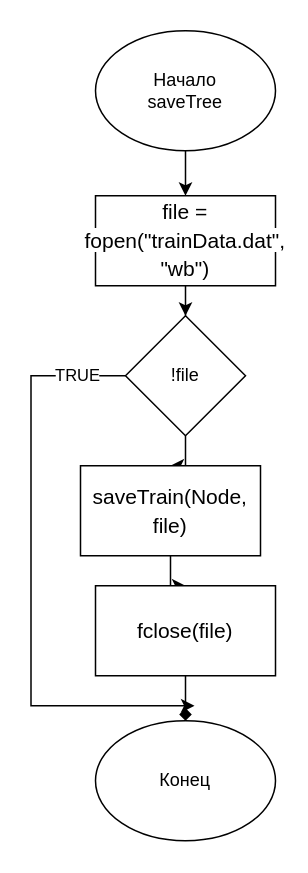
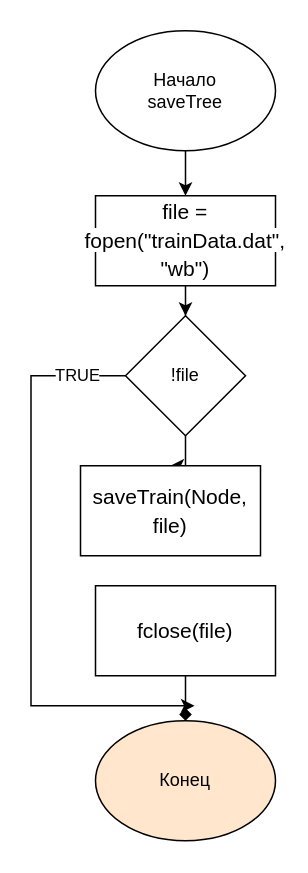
edge "saveTrain(Node, file)" -> "fclose(file)": removed
node "Конец": fillcolor #ffffff -> #ffe6cc
